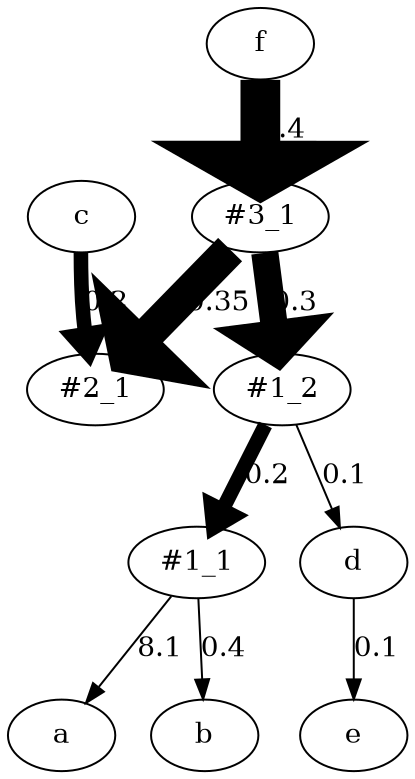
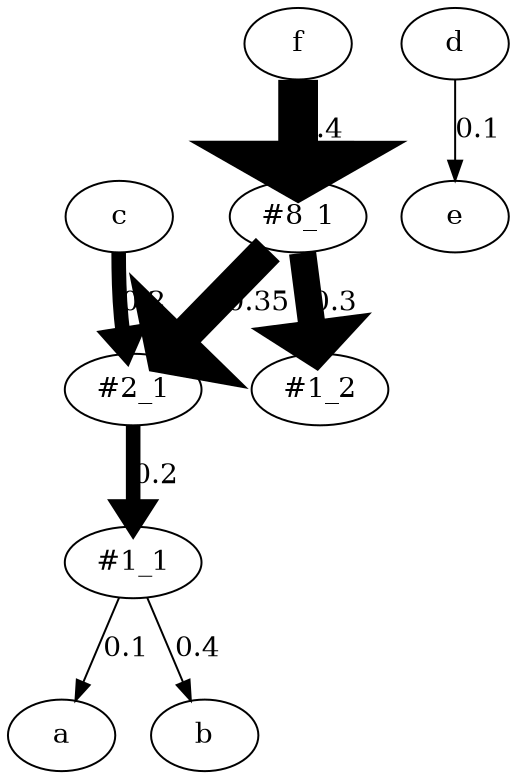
node "#3_1": label "#3_1" -> "#8_1"
edge "#1_2" -> "#1_1": now "#2_1" -> "#1_1"
edge "#1_2" -> "d": removed, label "0.1"
edge "#1_1" -> "a": label "8.1" -> "0.1"
